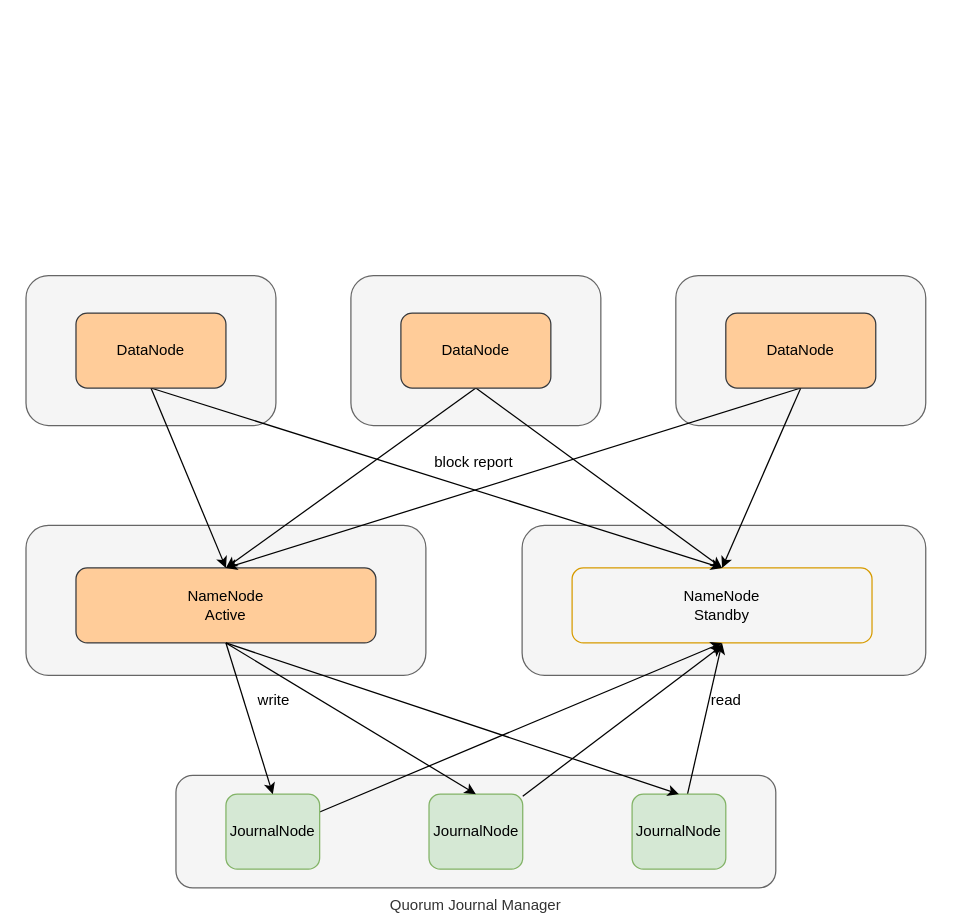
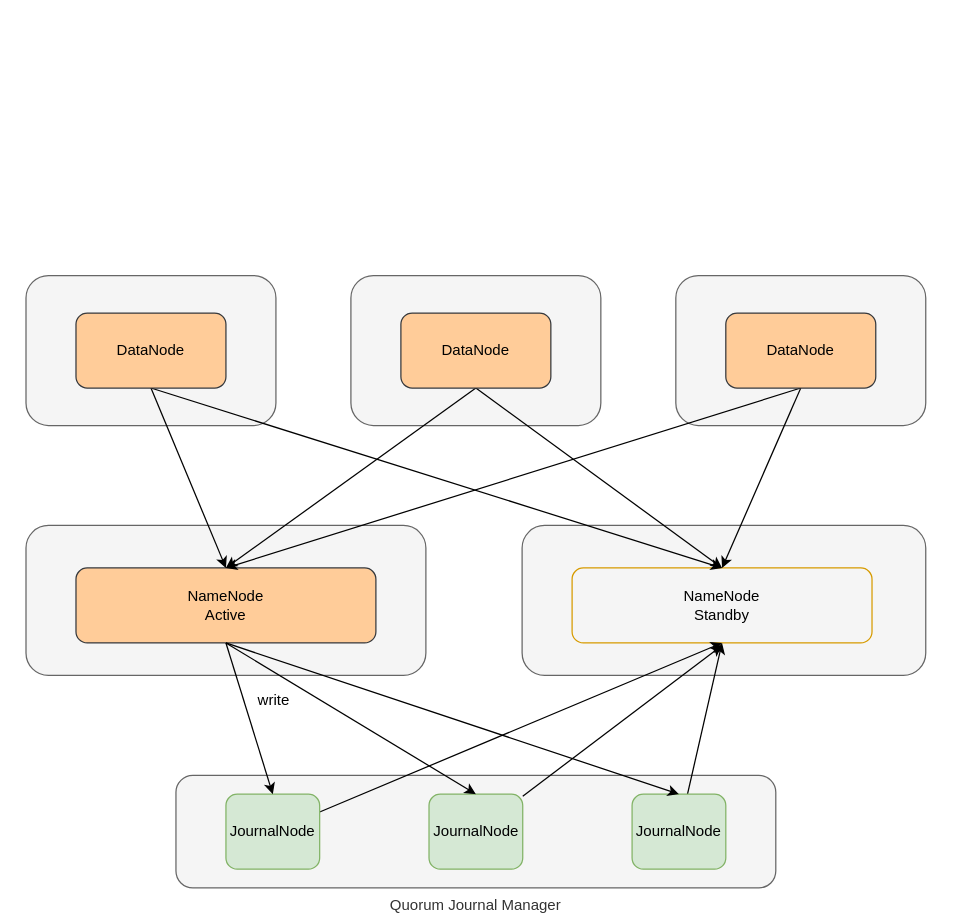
node "block report": removed
node "read": removed
